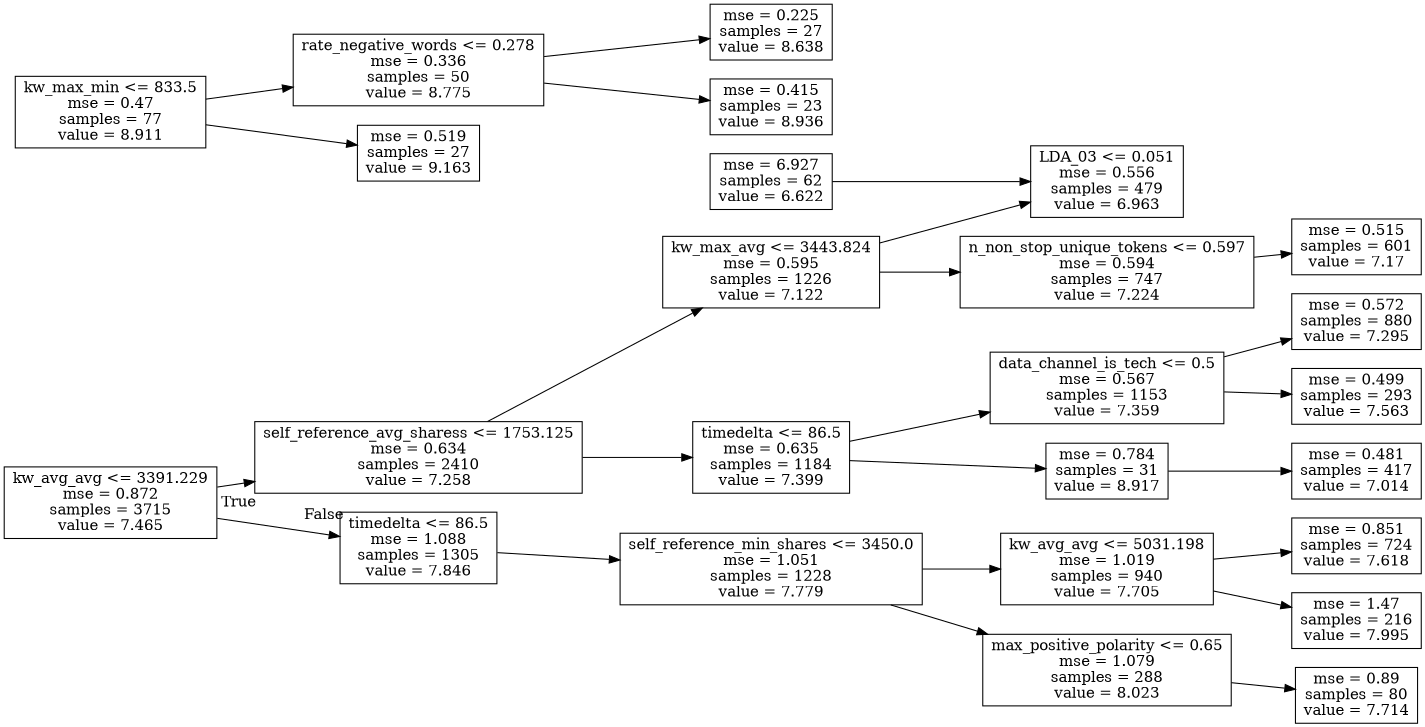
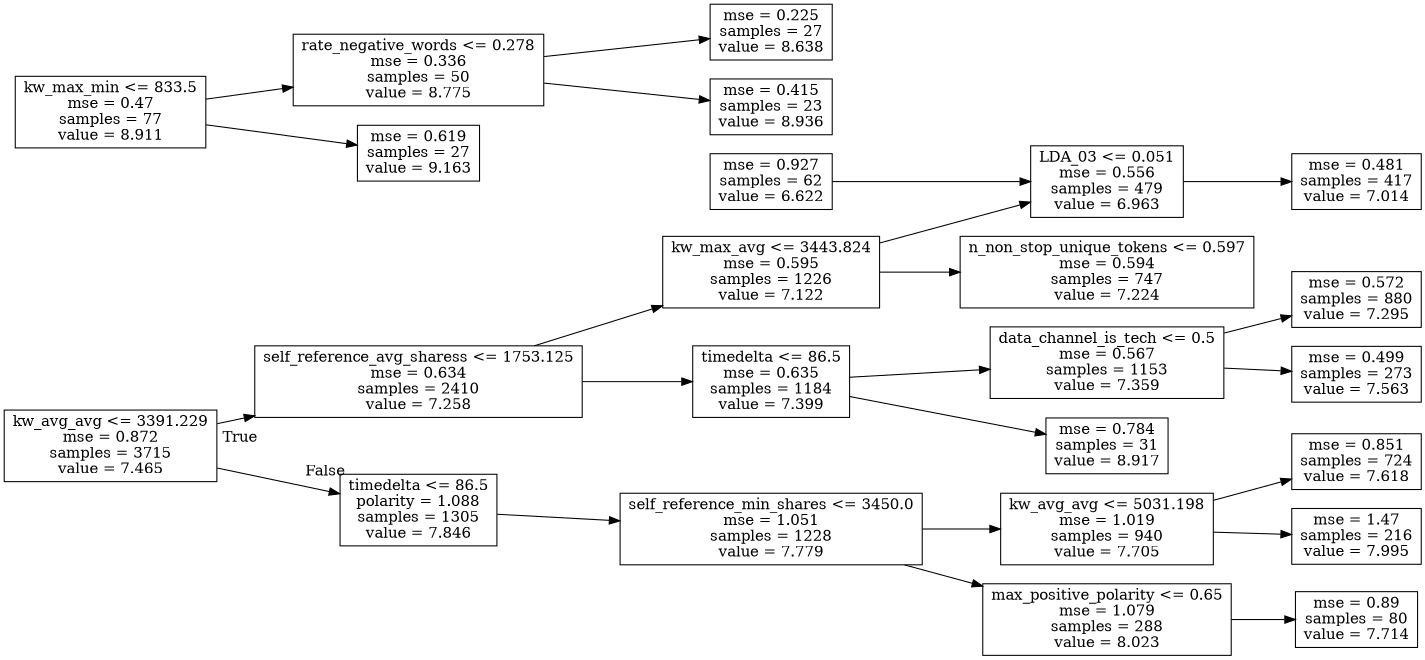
node "mse = 0.519 samples = 27 value = 9.163": label "mse = 0.519 samples = 27 value = 9.163" -> "mse = 0.619 samples = 27 value = 9.163"
node "mse = 6.927 samples = 62 value = 6.622": label "mse = 6.927 samples = 62 value = 6.622" -> "mse = 0.927 samples = 62 value = 6.622"
node "mse = 0.515 samples = 601 value = 7.17": removed
node "mse = 0.499 samples = 293 value = 7.563": label "mse = 0.499 samples = 293 value = 7.563" -> "mse = 0.499 samples = 273 value = 7.563"
edge "mse = 0.784 samples = 31 value = 8.917" -> "mse = 0.481 samples = 417 value = 7.014": now "LDA_03 <= 0.051 mse = 0.556 samples = 479 value = 6.963" -> "mse = 0.481 samples = 417 value = 7.014"
node "timedelta <= 86.5 mse = 1.088 samples = 1305 value = 7.846": label "timedelta <= 86.5 mse = 1.088 samples = 1305 value = 7.846" -> "timedelta <= 86.5 polarity = 1.088 samples = 1305 value = 7.846"
